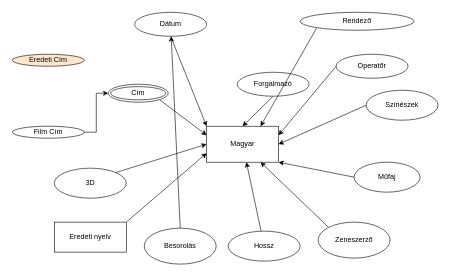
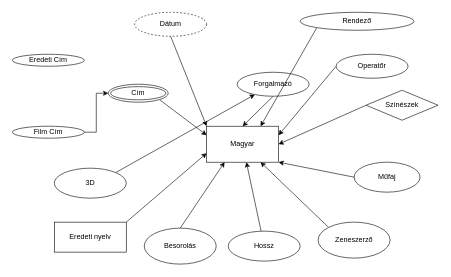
node "Dátum": style solid -> dashed
node "Eredeti Cím": fillcolor #ffe6cc -> #ffffff
node "Színészek": shape ellipse -> diamond
edge "Besorolás" -> "Dátum": now "Besorolás" -> "Magyar"
edge "3D" -> "Magyar": now "3D" -> "Forgalmazó"
